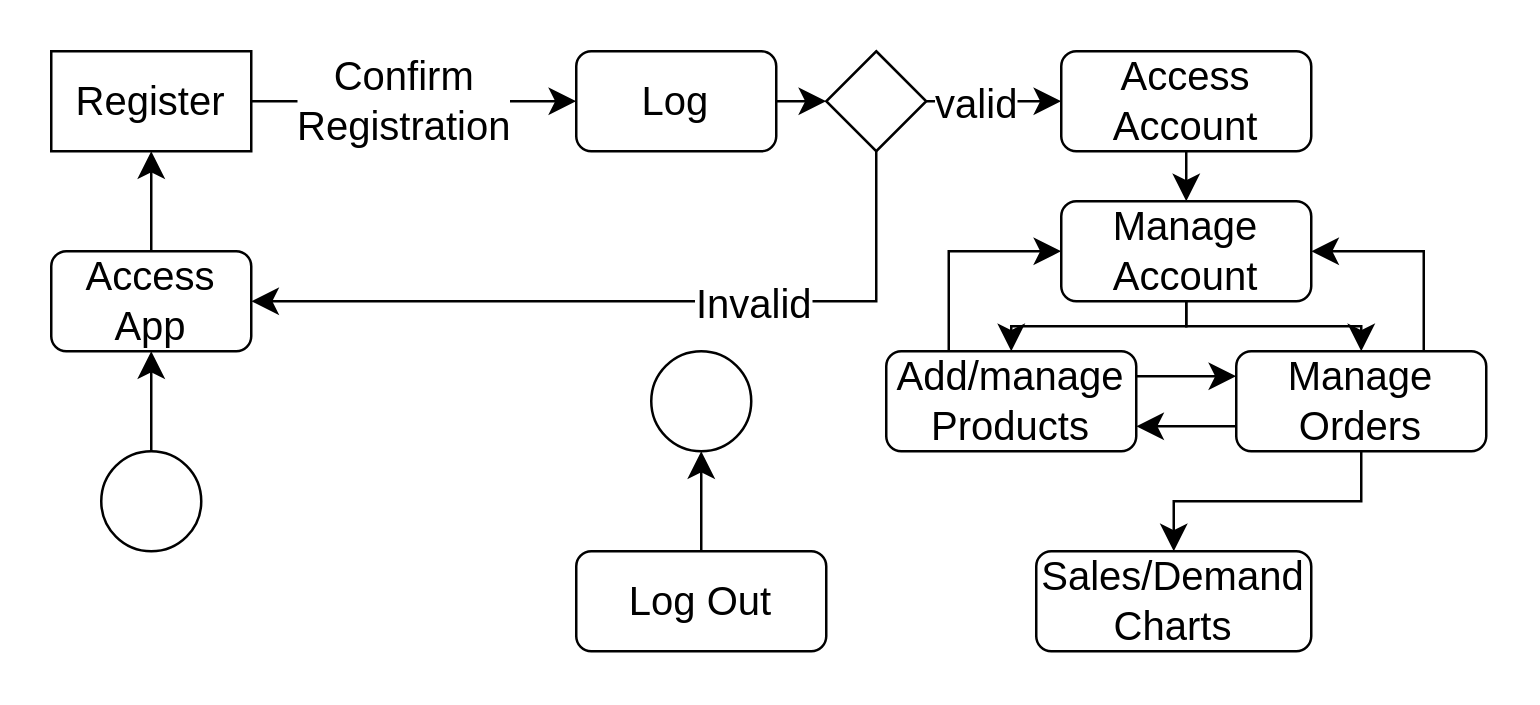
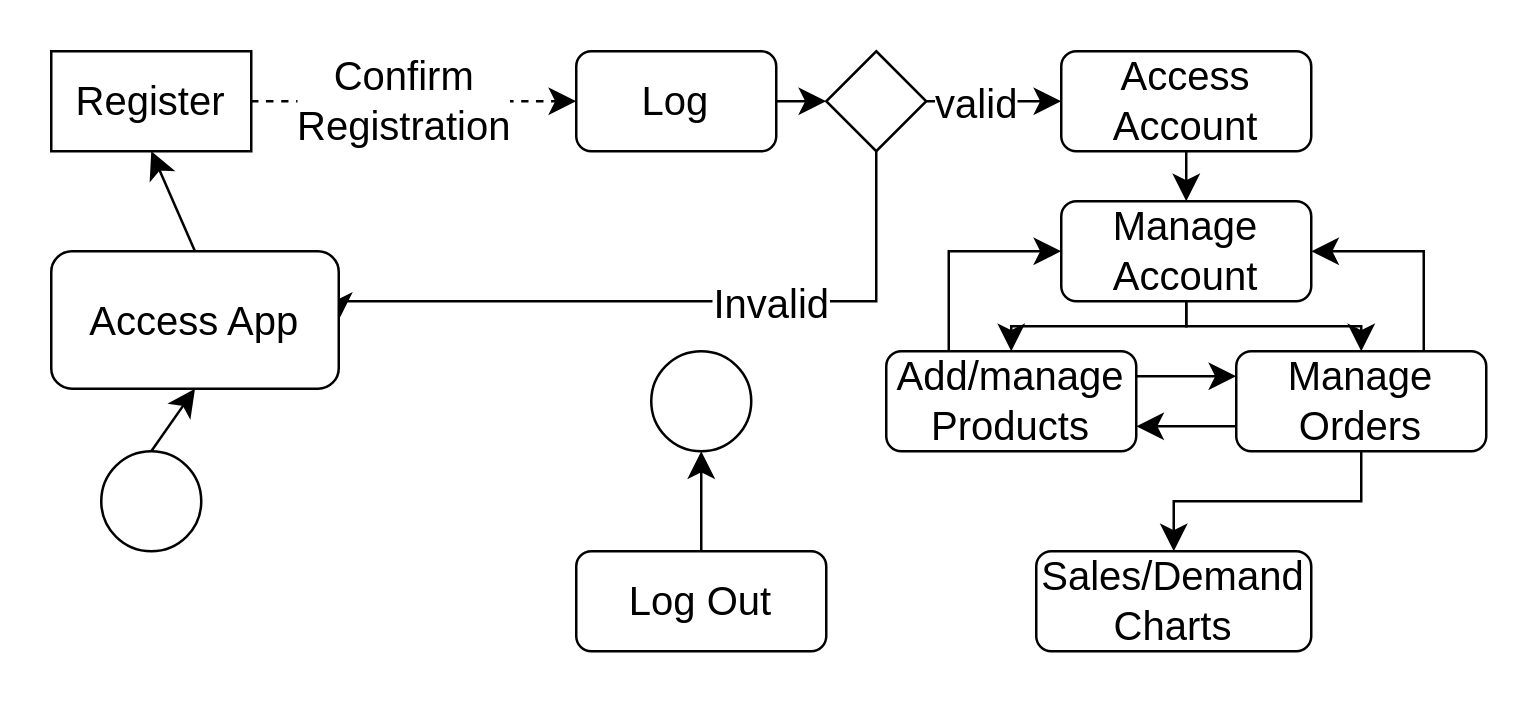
edge "Register" -> "Log": style solid -> dashed
node "Access App": size 200x100 -> 288x138
